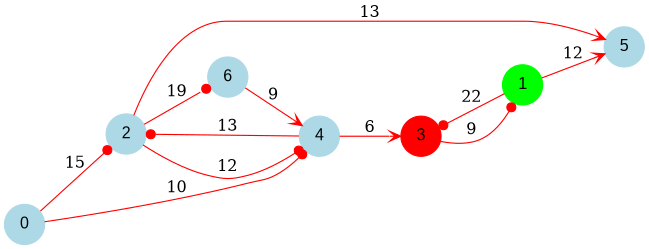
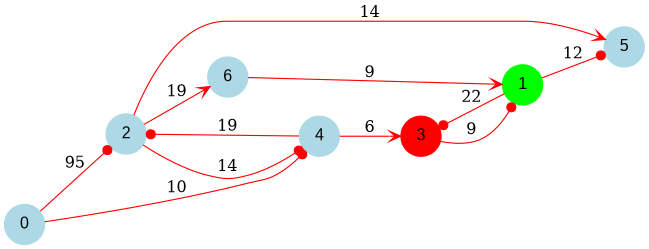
edge "2" -> "5": label "13" -> "14"
edge "1" -> "5": arrowhead vee -> dot
edge "6" -> "4": now "6" -> "1"
edge "2" -> "6": arrowhead dot -> vee
edge "4" -> "2": label "13" -> "19"
edge "0" -> "2": label "15" -> "95"
edge "2" -> "4": label "12" -> "14"
